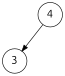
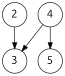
node "2": added
node "5": added
